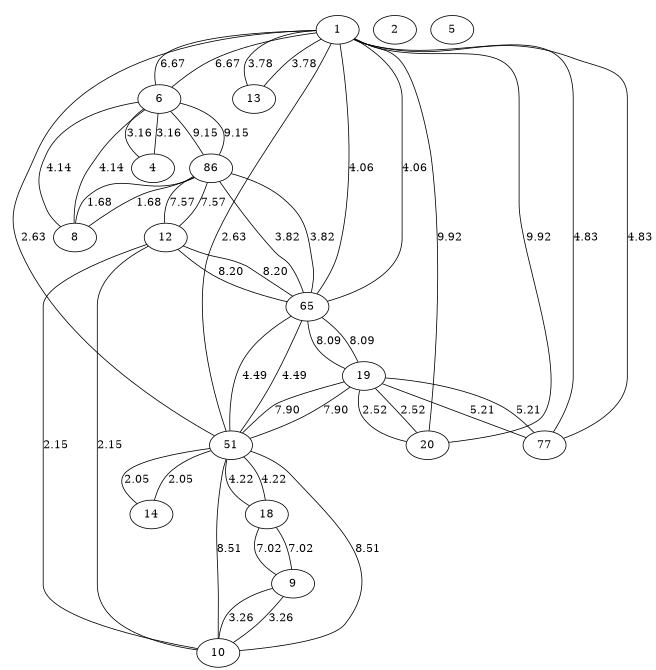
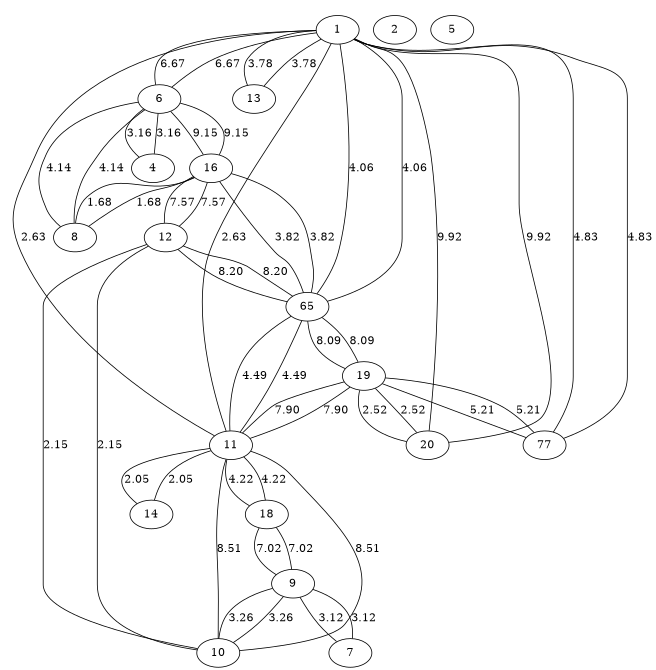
node "86": label "86" -> "16"
node "51": label "51" -> "11"
node "7": added
